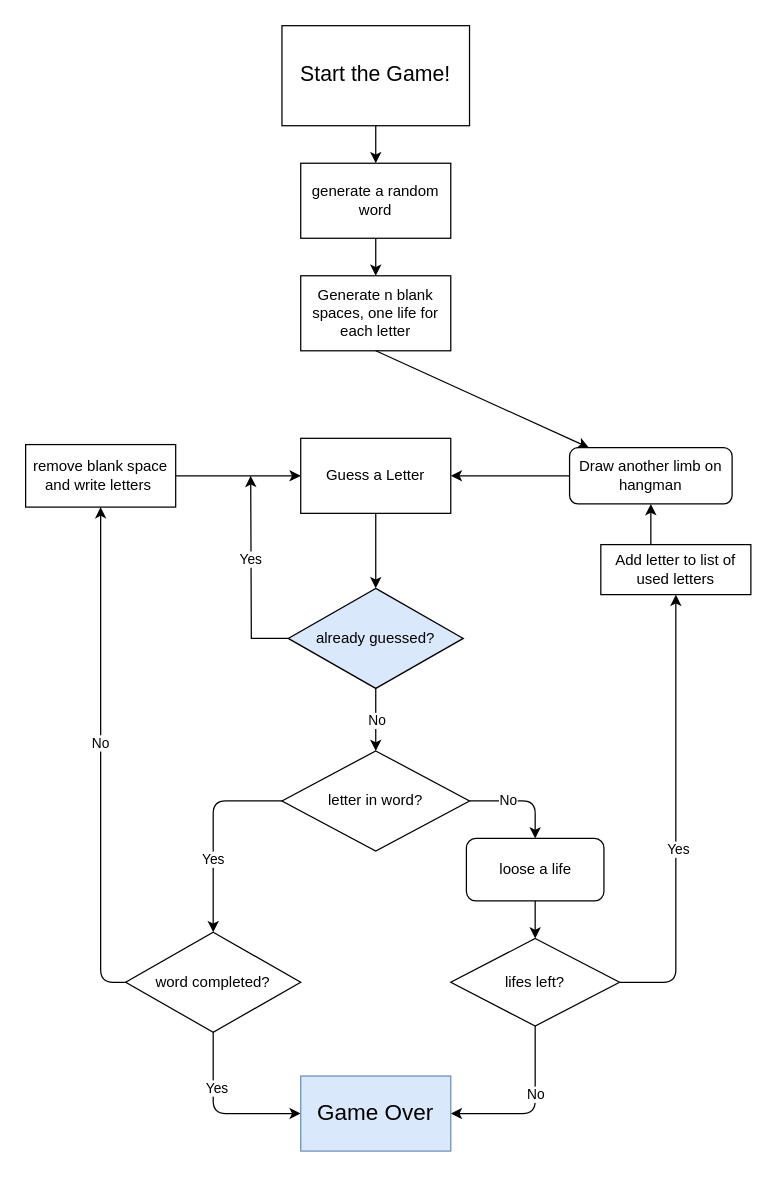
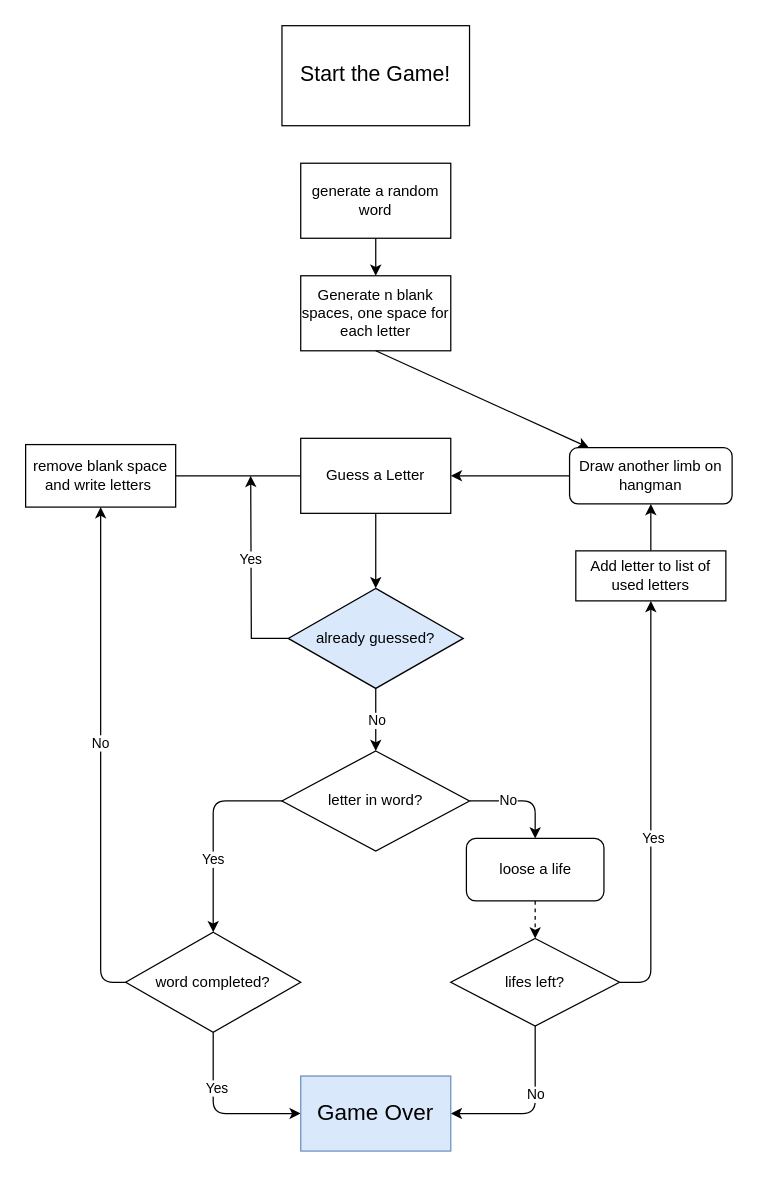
edge "Start the Game!" -> "generate a random word": removed
node "Generate n blank spaces, one life for each letter": label "Generate n blank spaces, one life for each letter" -> "Generate n blank spaces, one space for each letter"
edge "remove blank space and write letters" -> "Guess a Letter": arrowhead classic -> none
node "Add letter to list of used letters": moved (676, 569) -> (651, 576)
edge "loose a life" -> "lifes left?": style solid -> dashed
